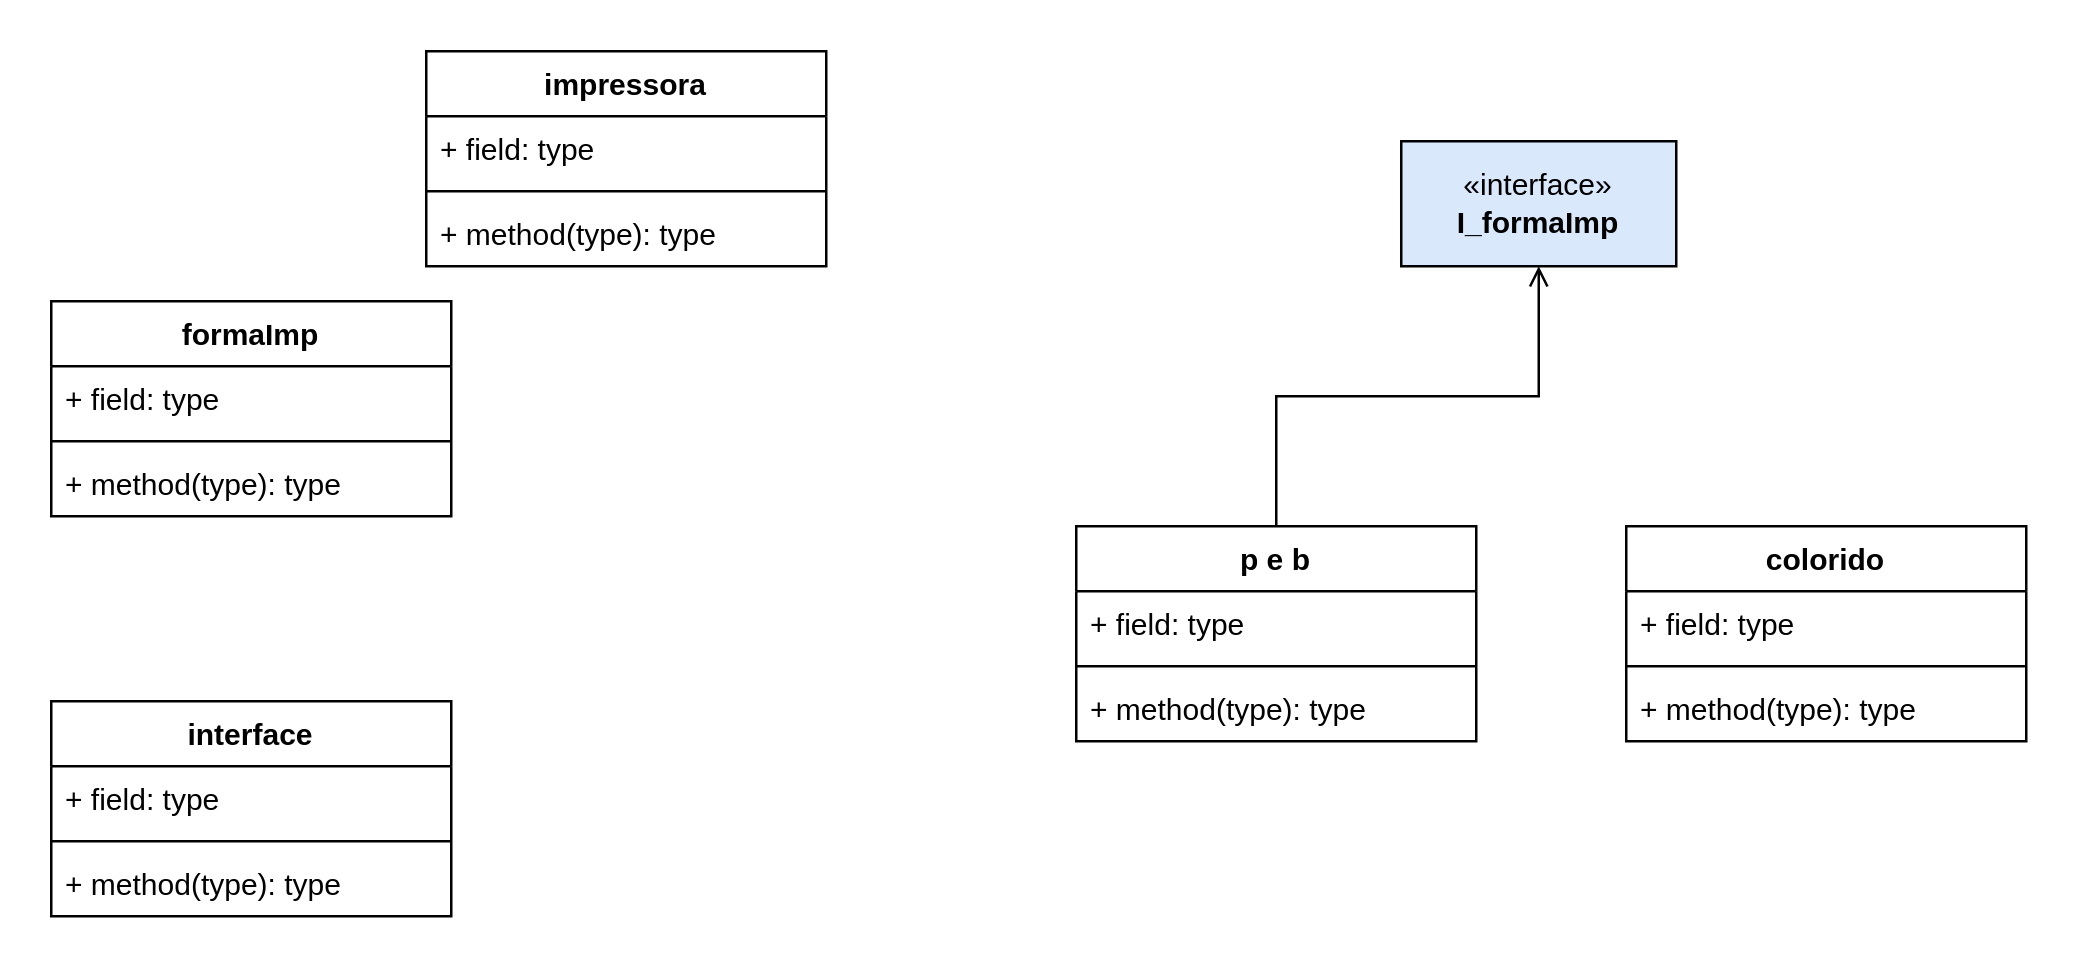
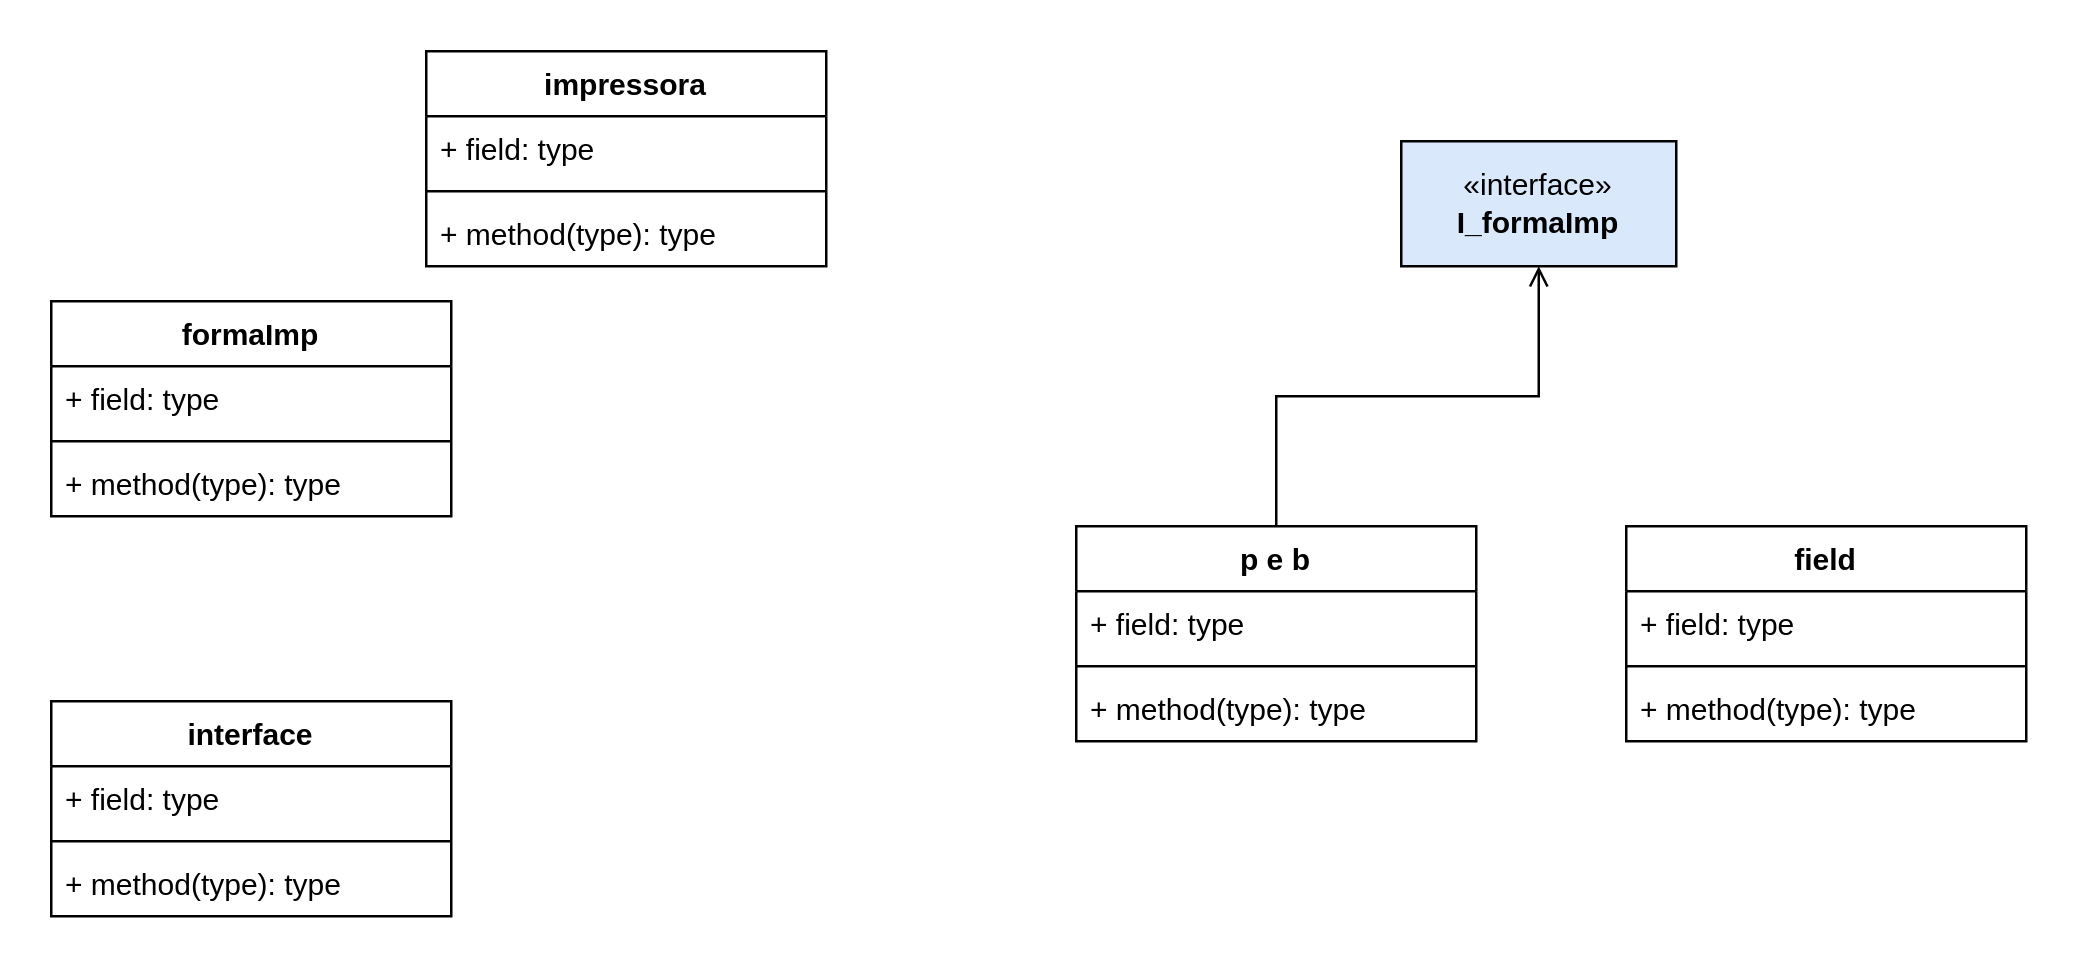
node "colorido": label "colorido" -> "field"
